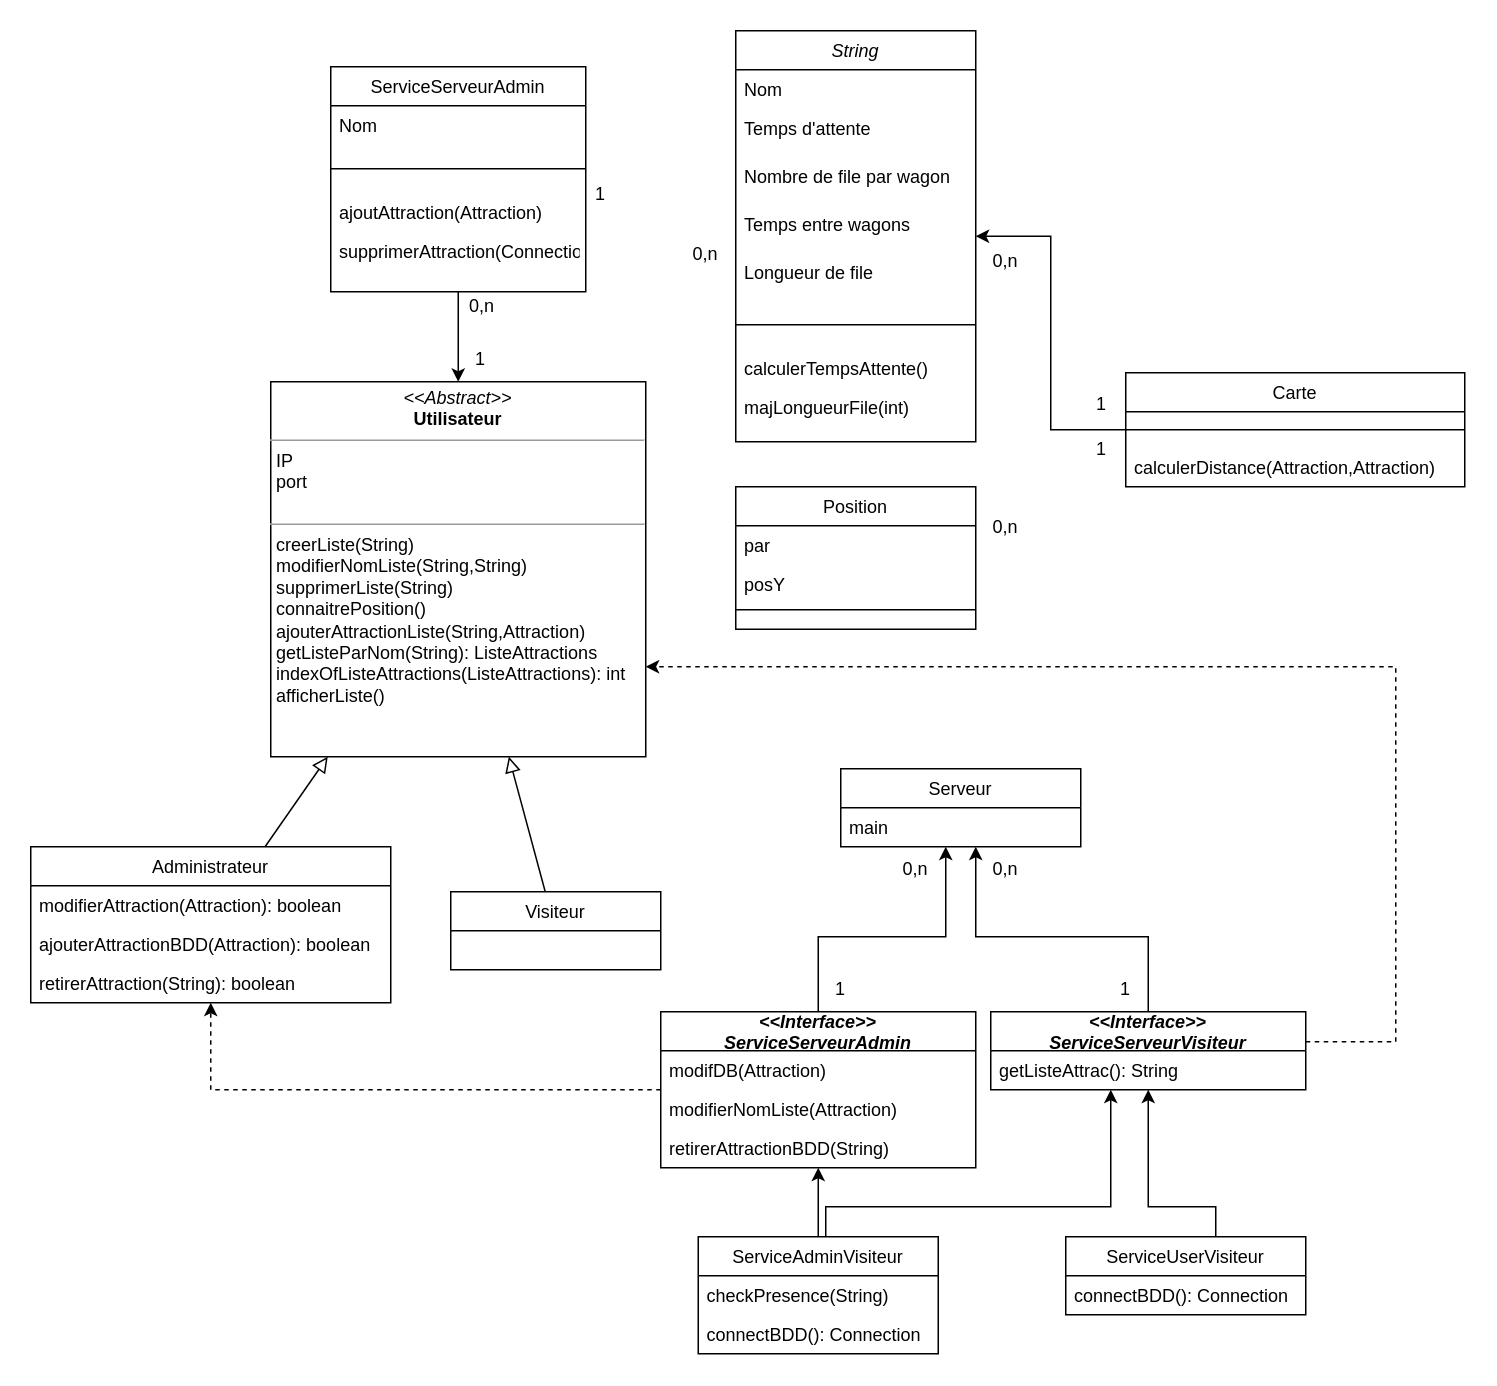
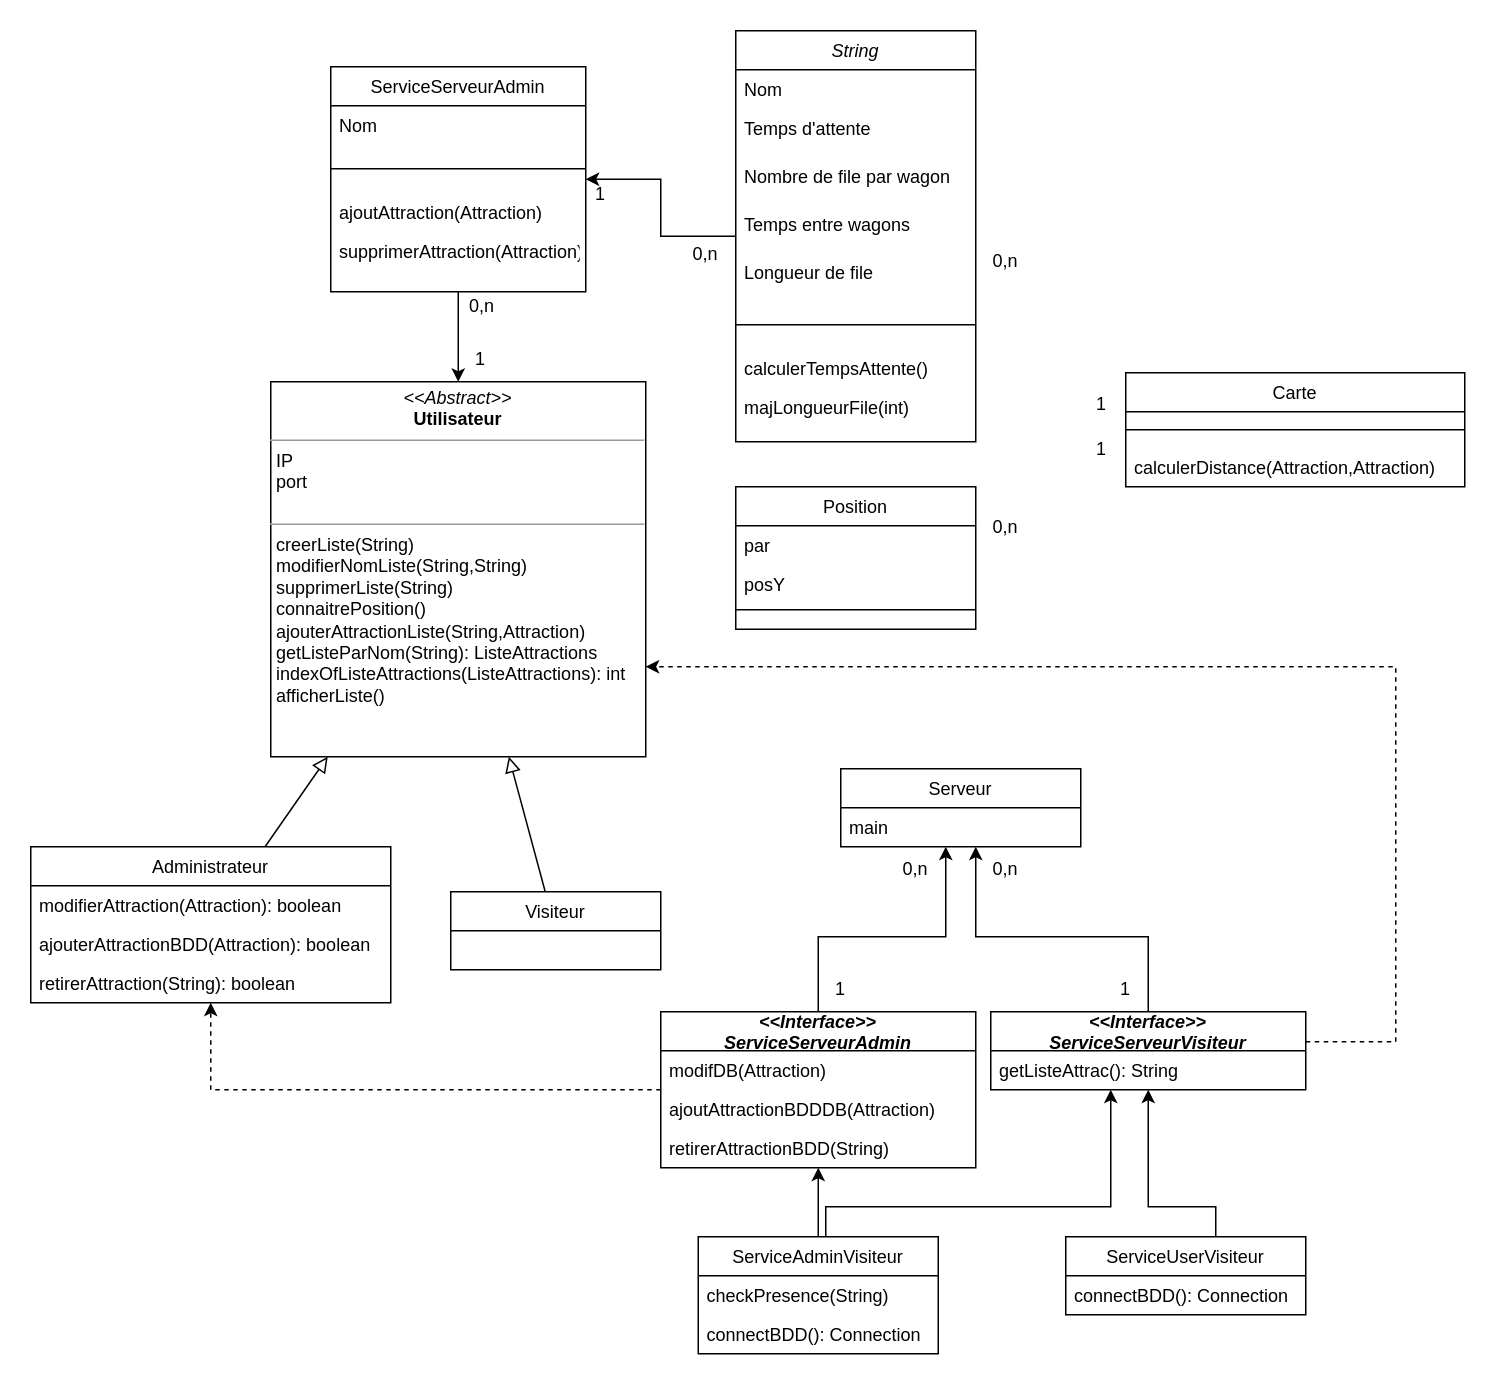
edge "String" -> "ServiceServeurAdmin": added
node "supprimerAttraction(Connection)": label "supprimerAttraction(Connection)" -> "supprimerAttraction(Attraction)"
edge "Carte" -> "String": removed
node "modifierNomListe(Attraction)": label "modifierNomListe(Attraction)" -> "ajoutAttractionBDDDB(Attraction)"
